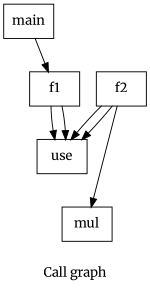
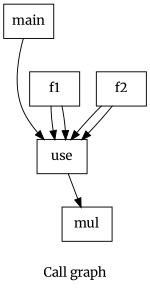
edge "main" -> "f1": now "main" -> "use"
edge "f2" -> "mul": now "use" -> "mul"
